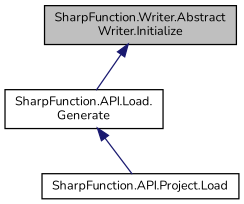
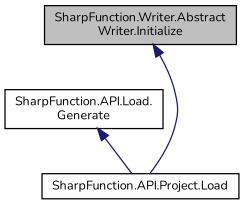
edge "SharpFunction.API.Load. Generate" -> "SharpFunction.Writer.Abstract Writer.Initialize": now "SharpFunction.API.Project.Load" -> "SharpFunction.Writer.Abstract Writer.Initialize"
